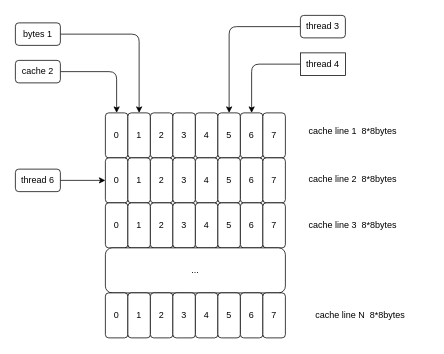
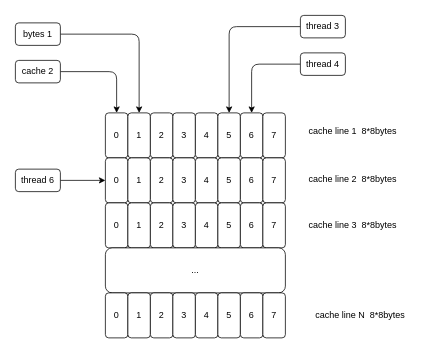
node "thread 4": shape rectangle -> rounded rectangle
